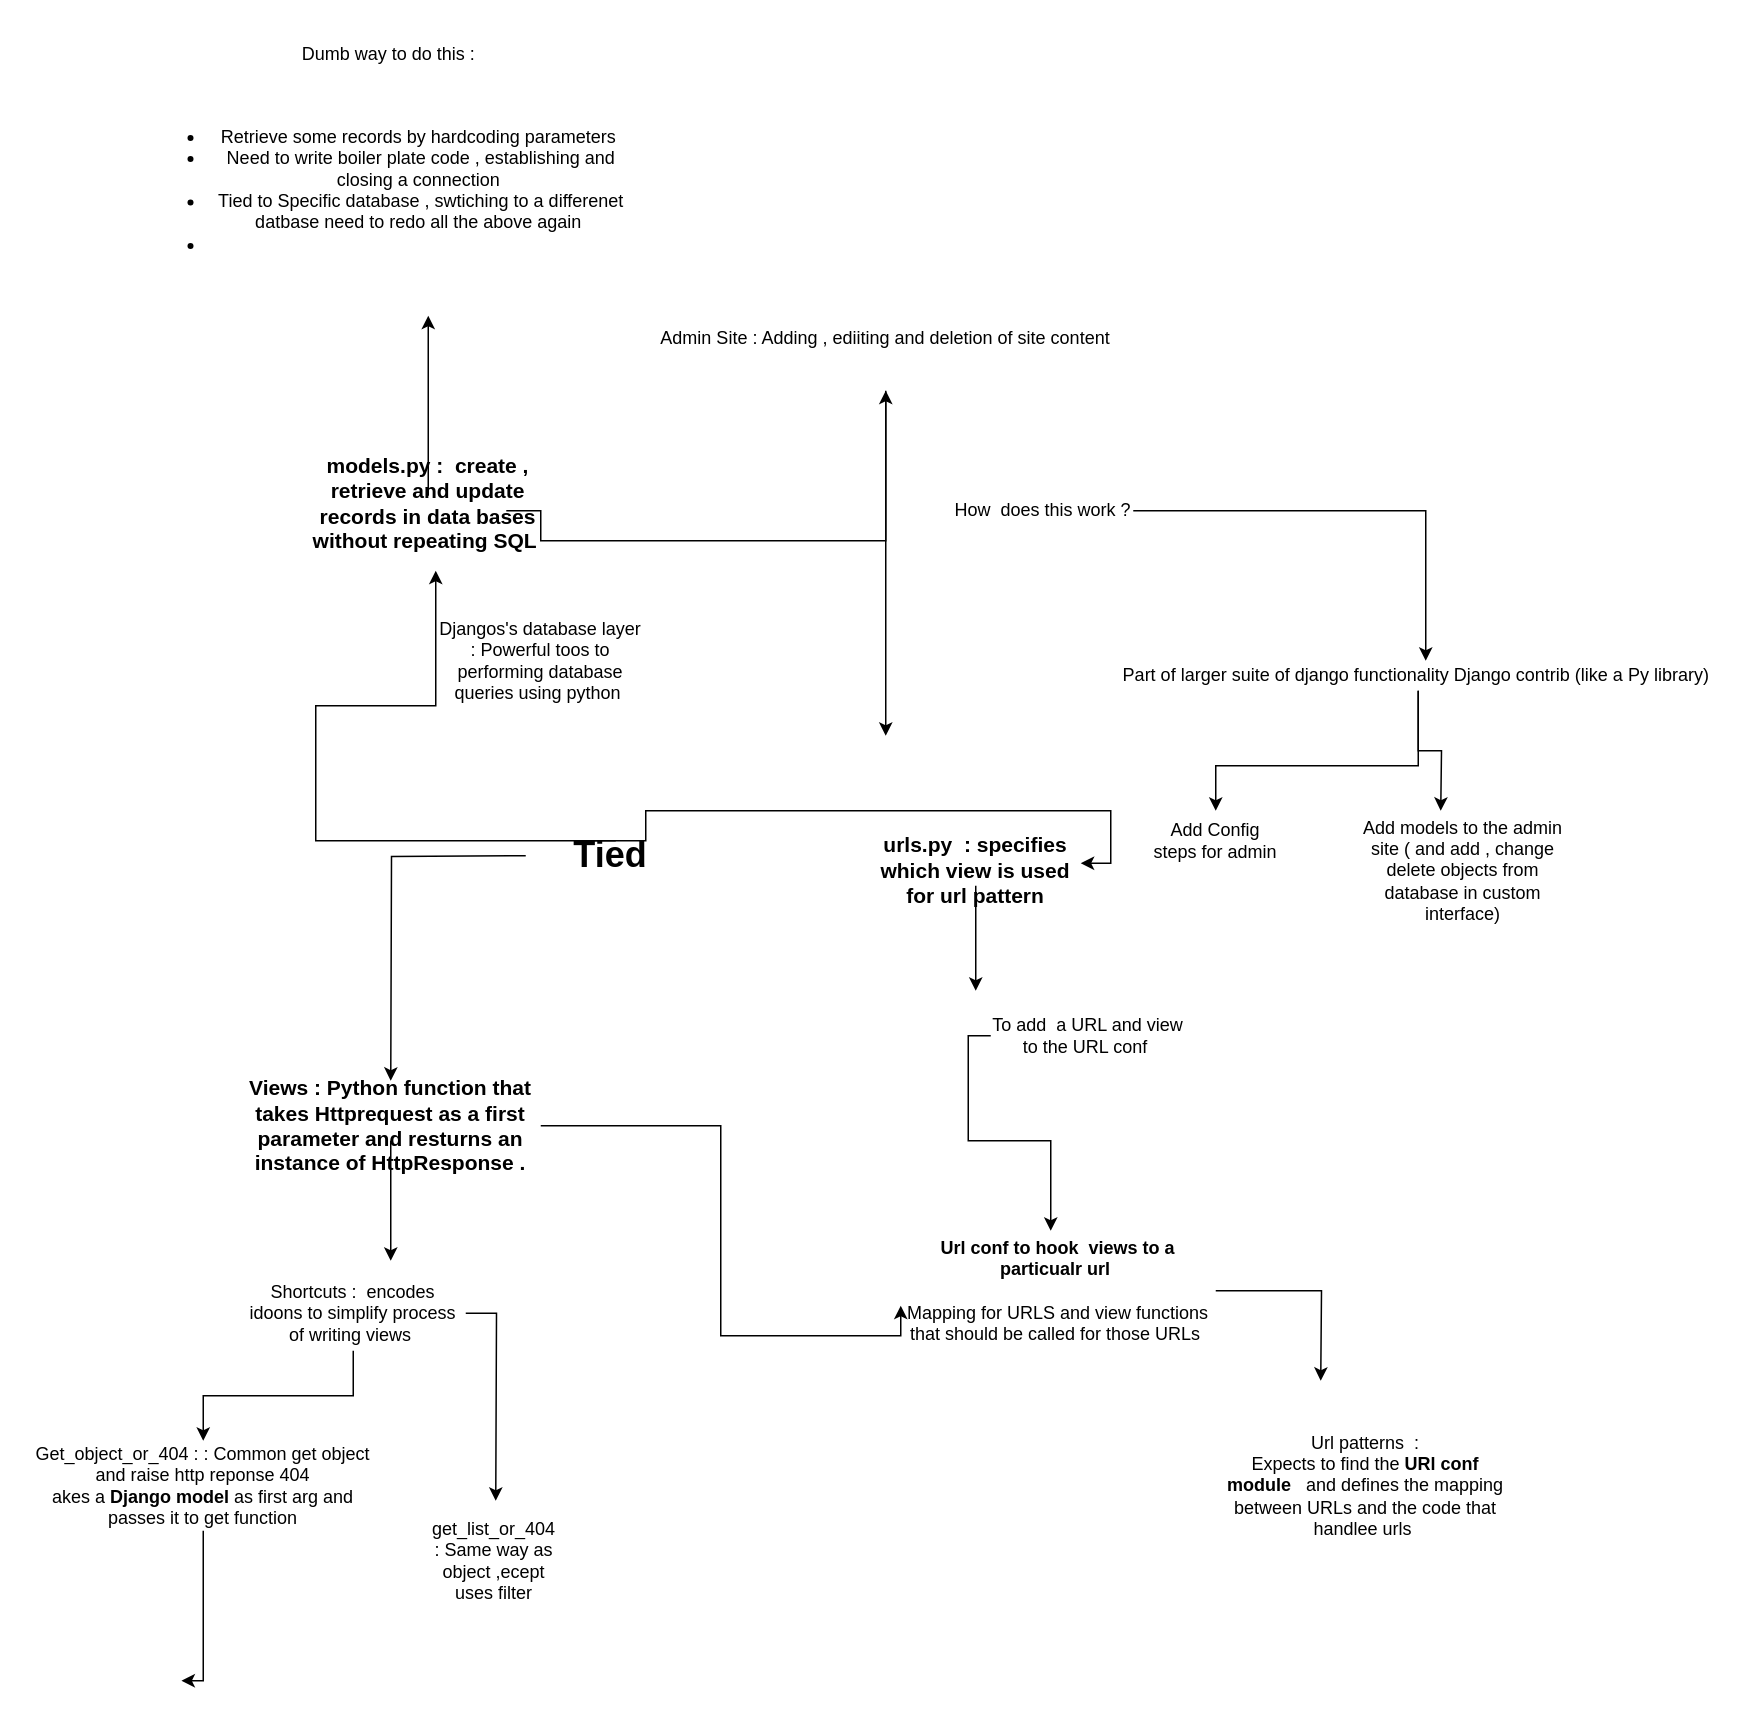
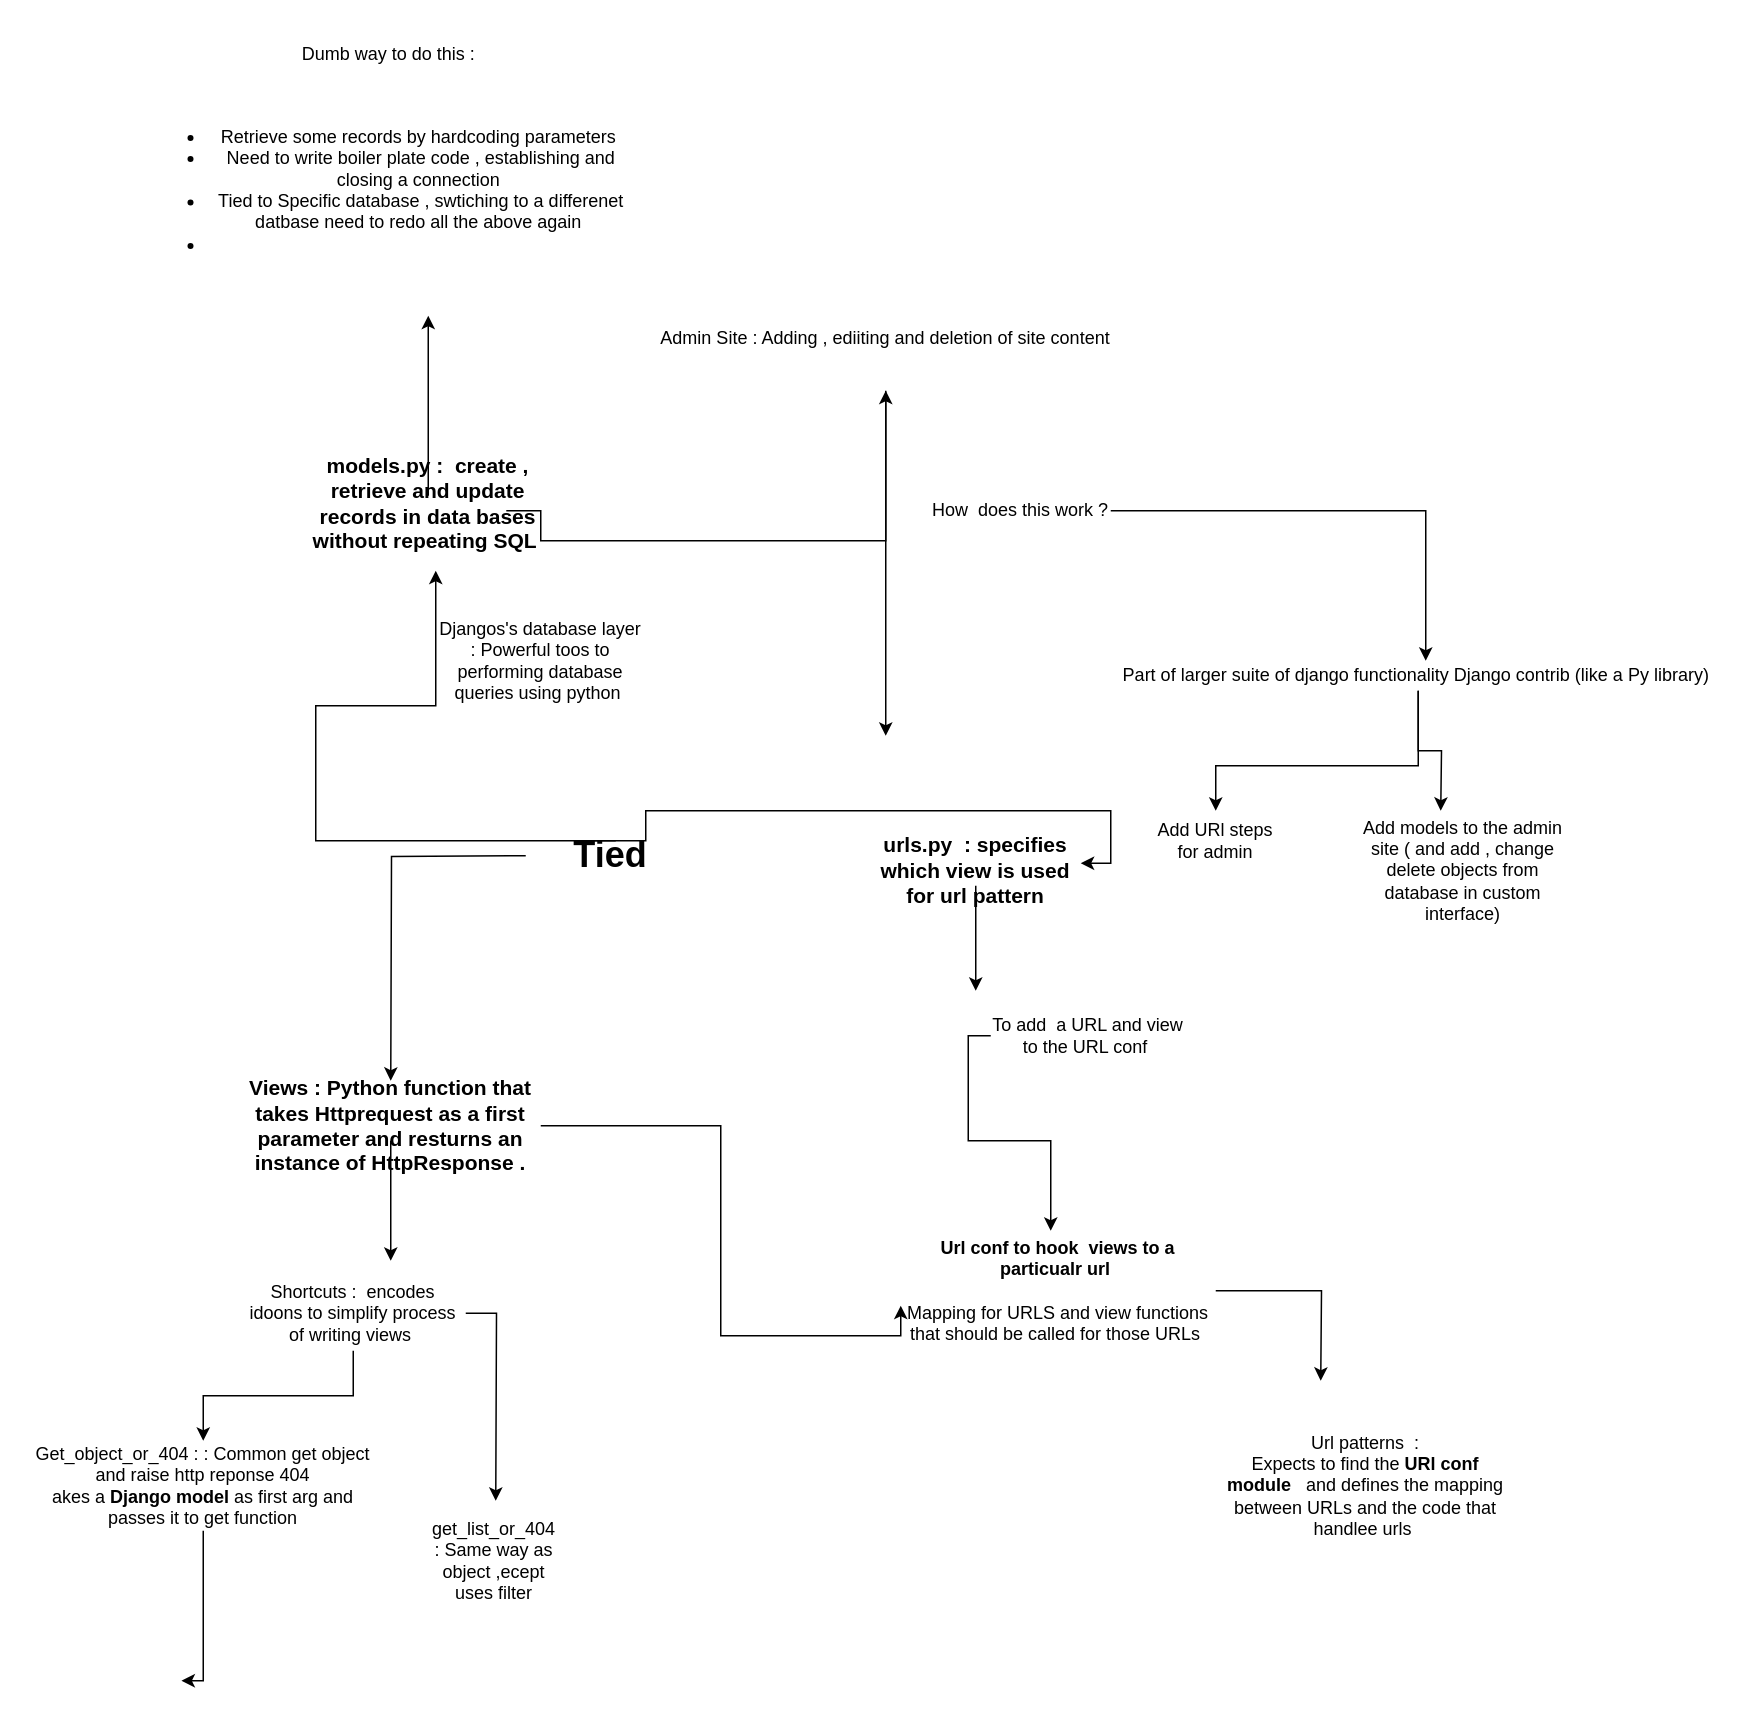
node "How does this work ?": moved (1043, 511) -> (1021, 511)
node "Add Config steps for admin": label "Add Config steps for admin" -> "Add URl steps for admin"
